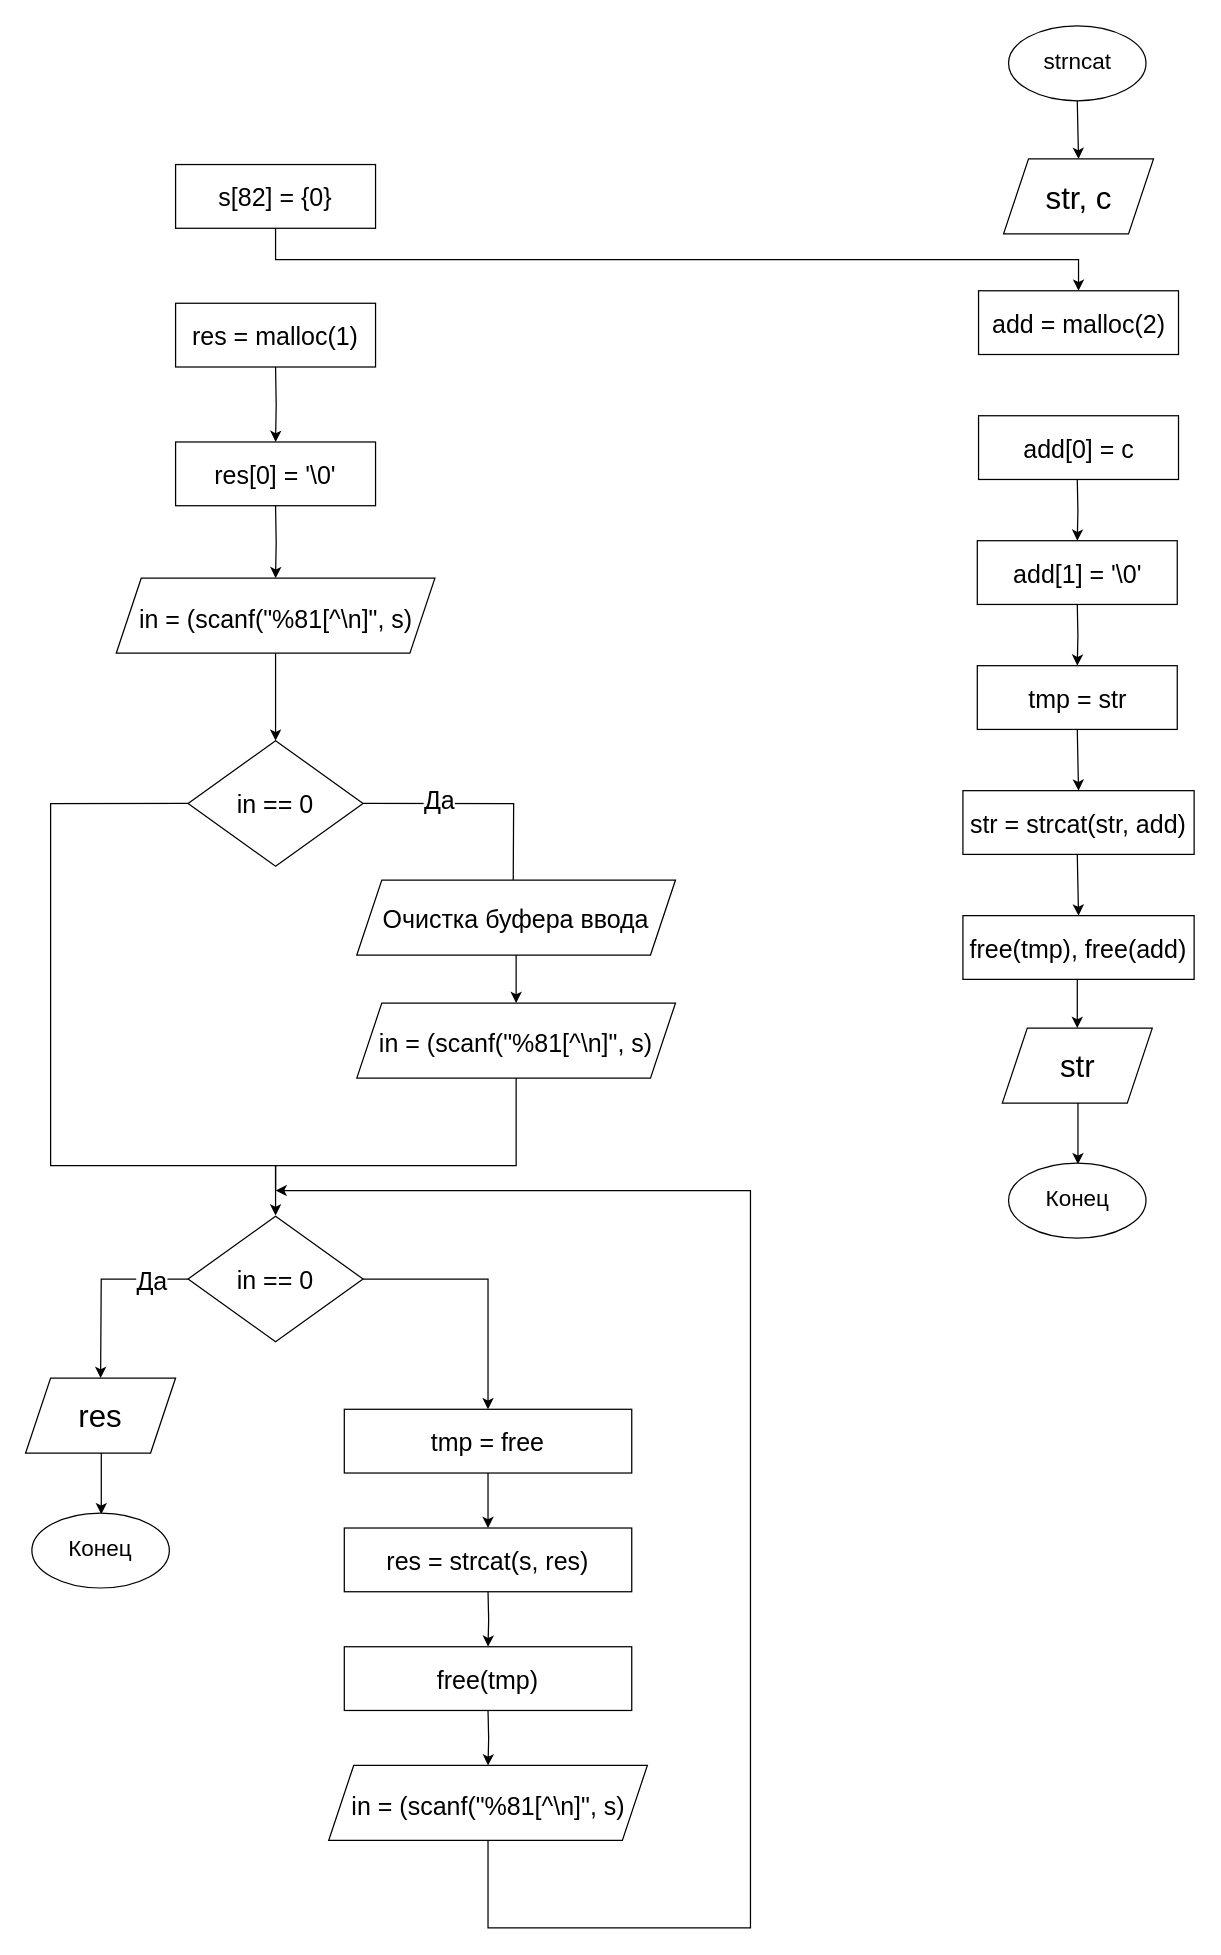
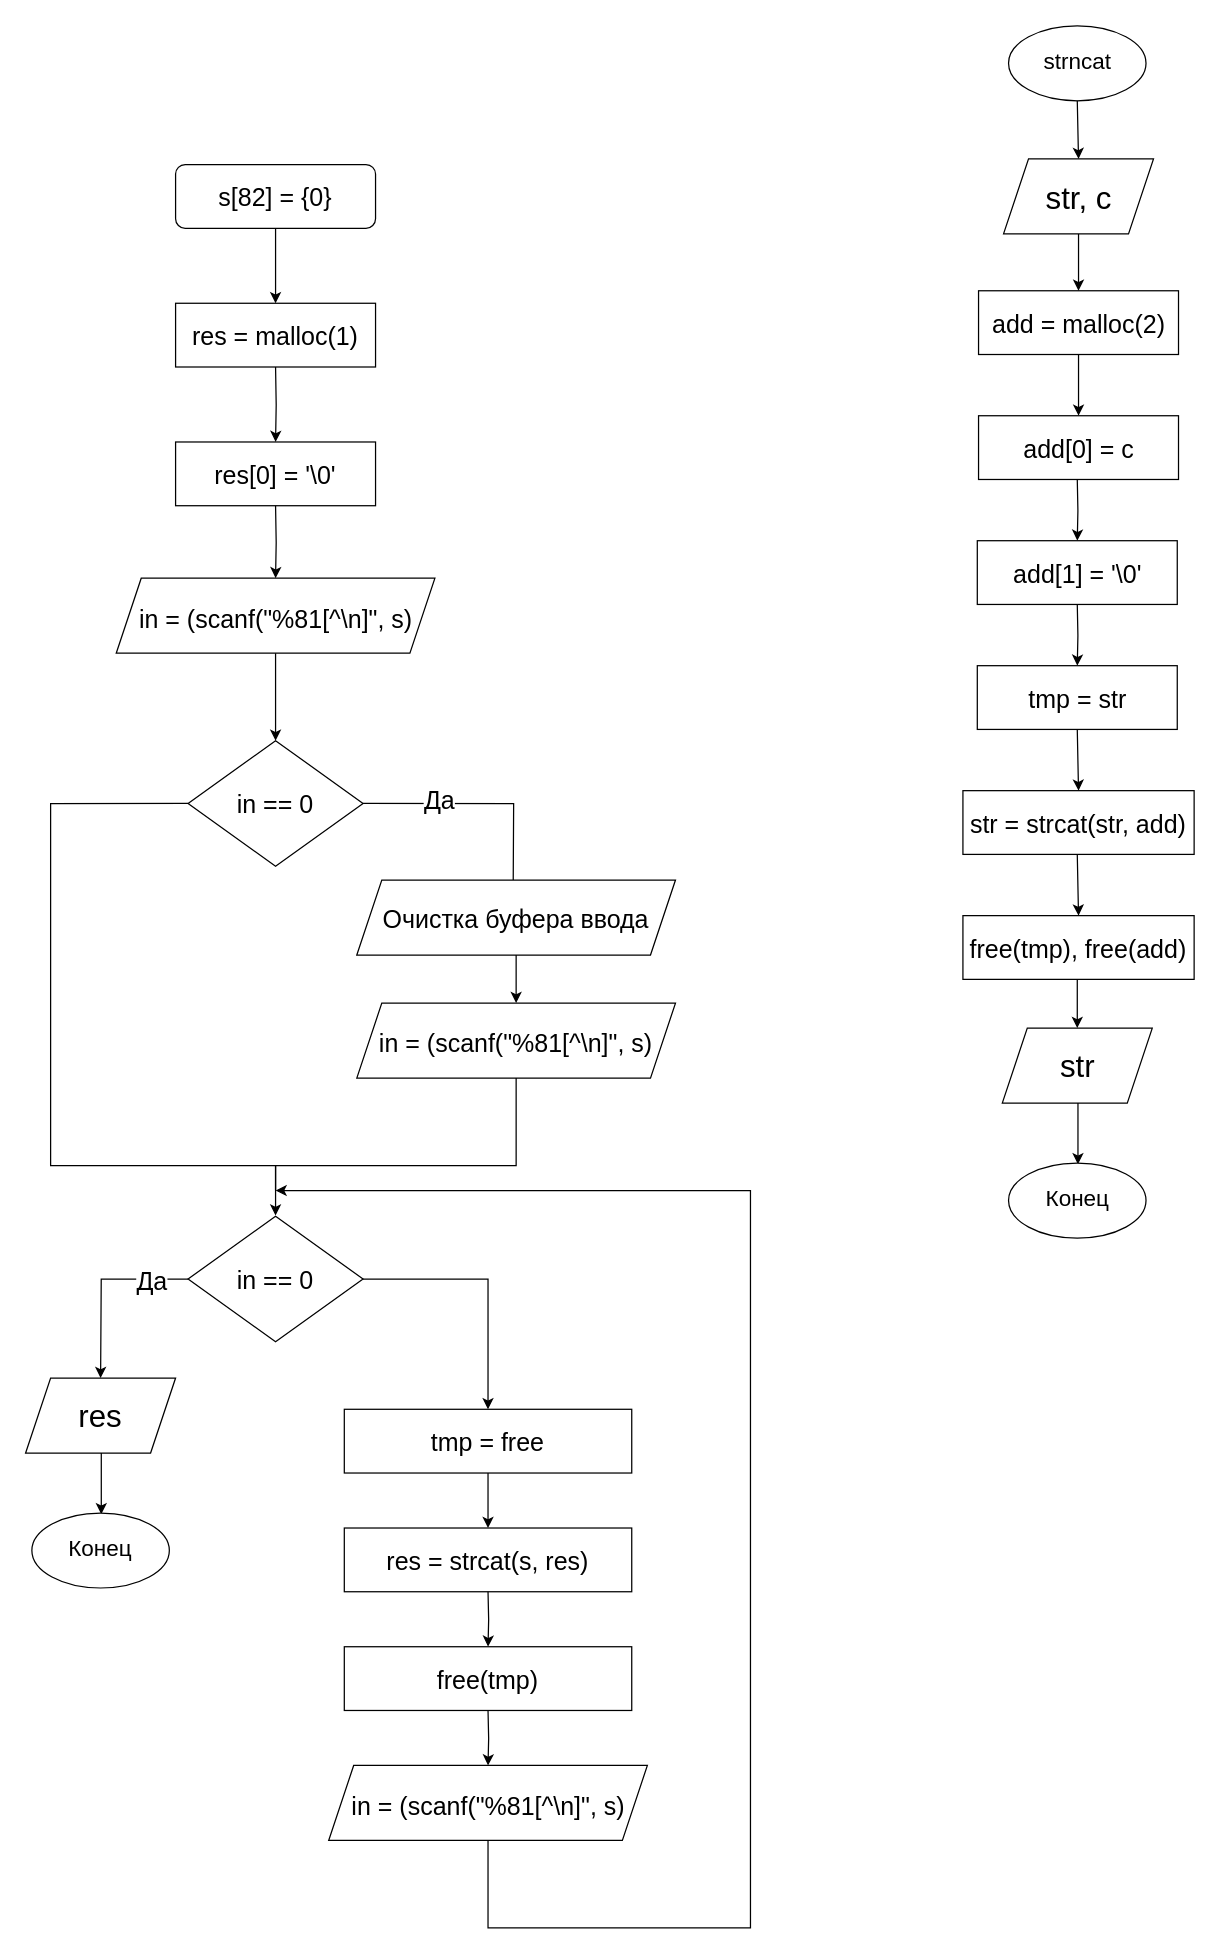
node "s[82] = {0}": shape rectangle -> rounded rectangle
edge "str, c" -> "add = malloc(2)": added
edge "s[82] = {0}" -> "add = malloc(2)": now "s[82] = {0}" -> "res = malloc(1)"
edge "add = malloc(2)" -> "add[0] = c": added
